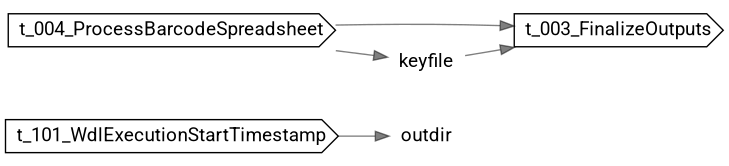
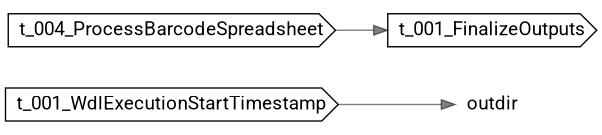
node "t_003_FinalizeOutputs": label "t_003_FinalizeOutputs" -> "t_001_FinalizeOutputs"
node "keyfile": removed
node "t_101_WdlExecutionStartTimestamp": label "t_101_WdlExecutionStartTimestamp" -> "t_001_WdlExecutionStartTimestamp"
